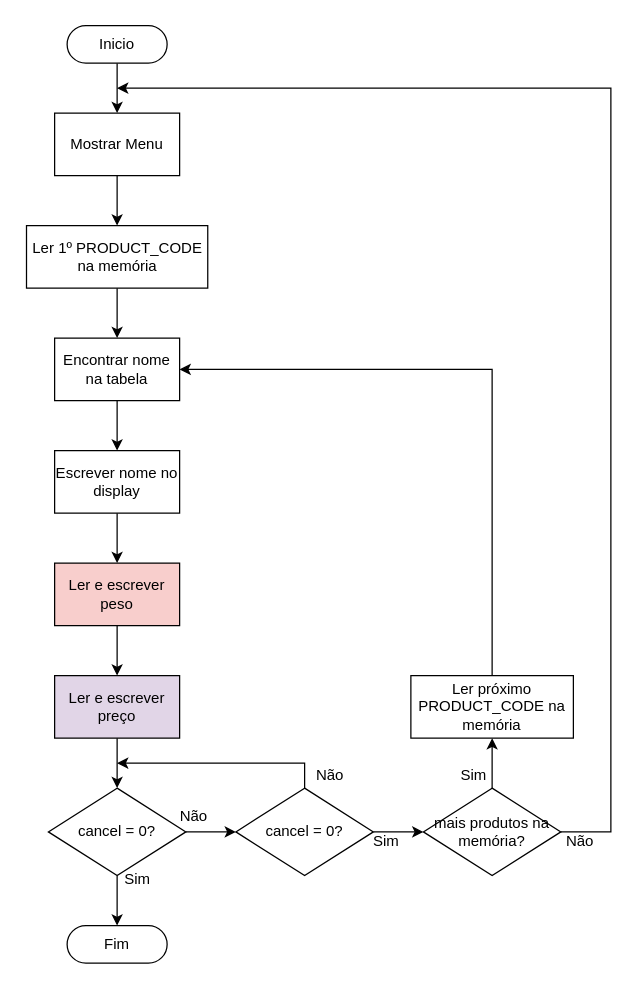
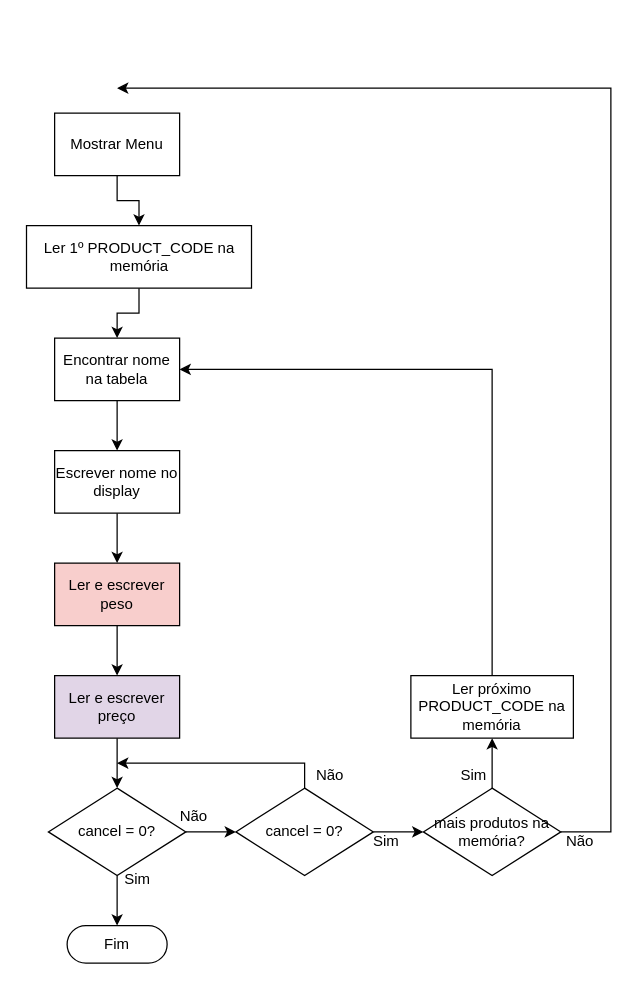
node "Inicio": removed
edge "Inicio" -> "Mostrar Menu": removed
node "Ler 1º PRODUCT_CODE na memória": size 181x63 -> 225x63
